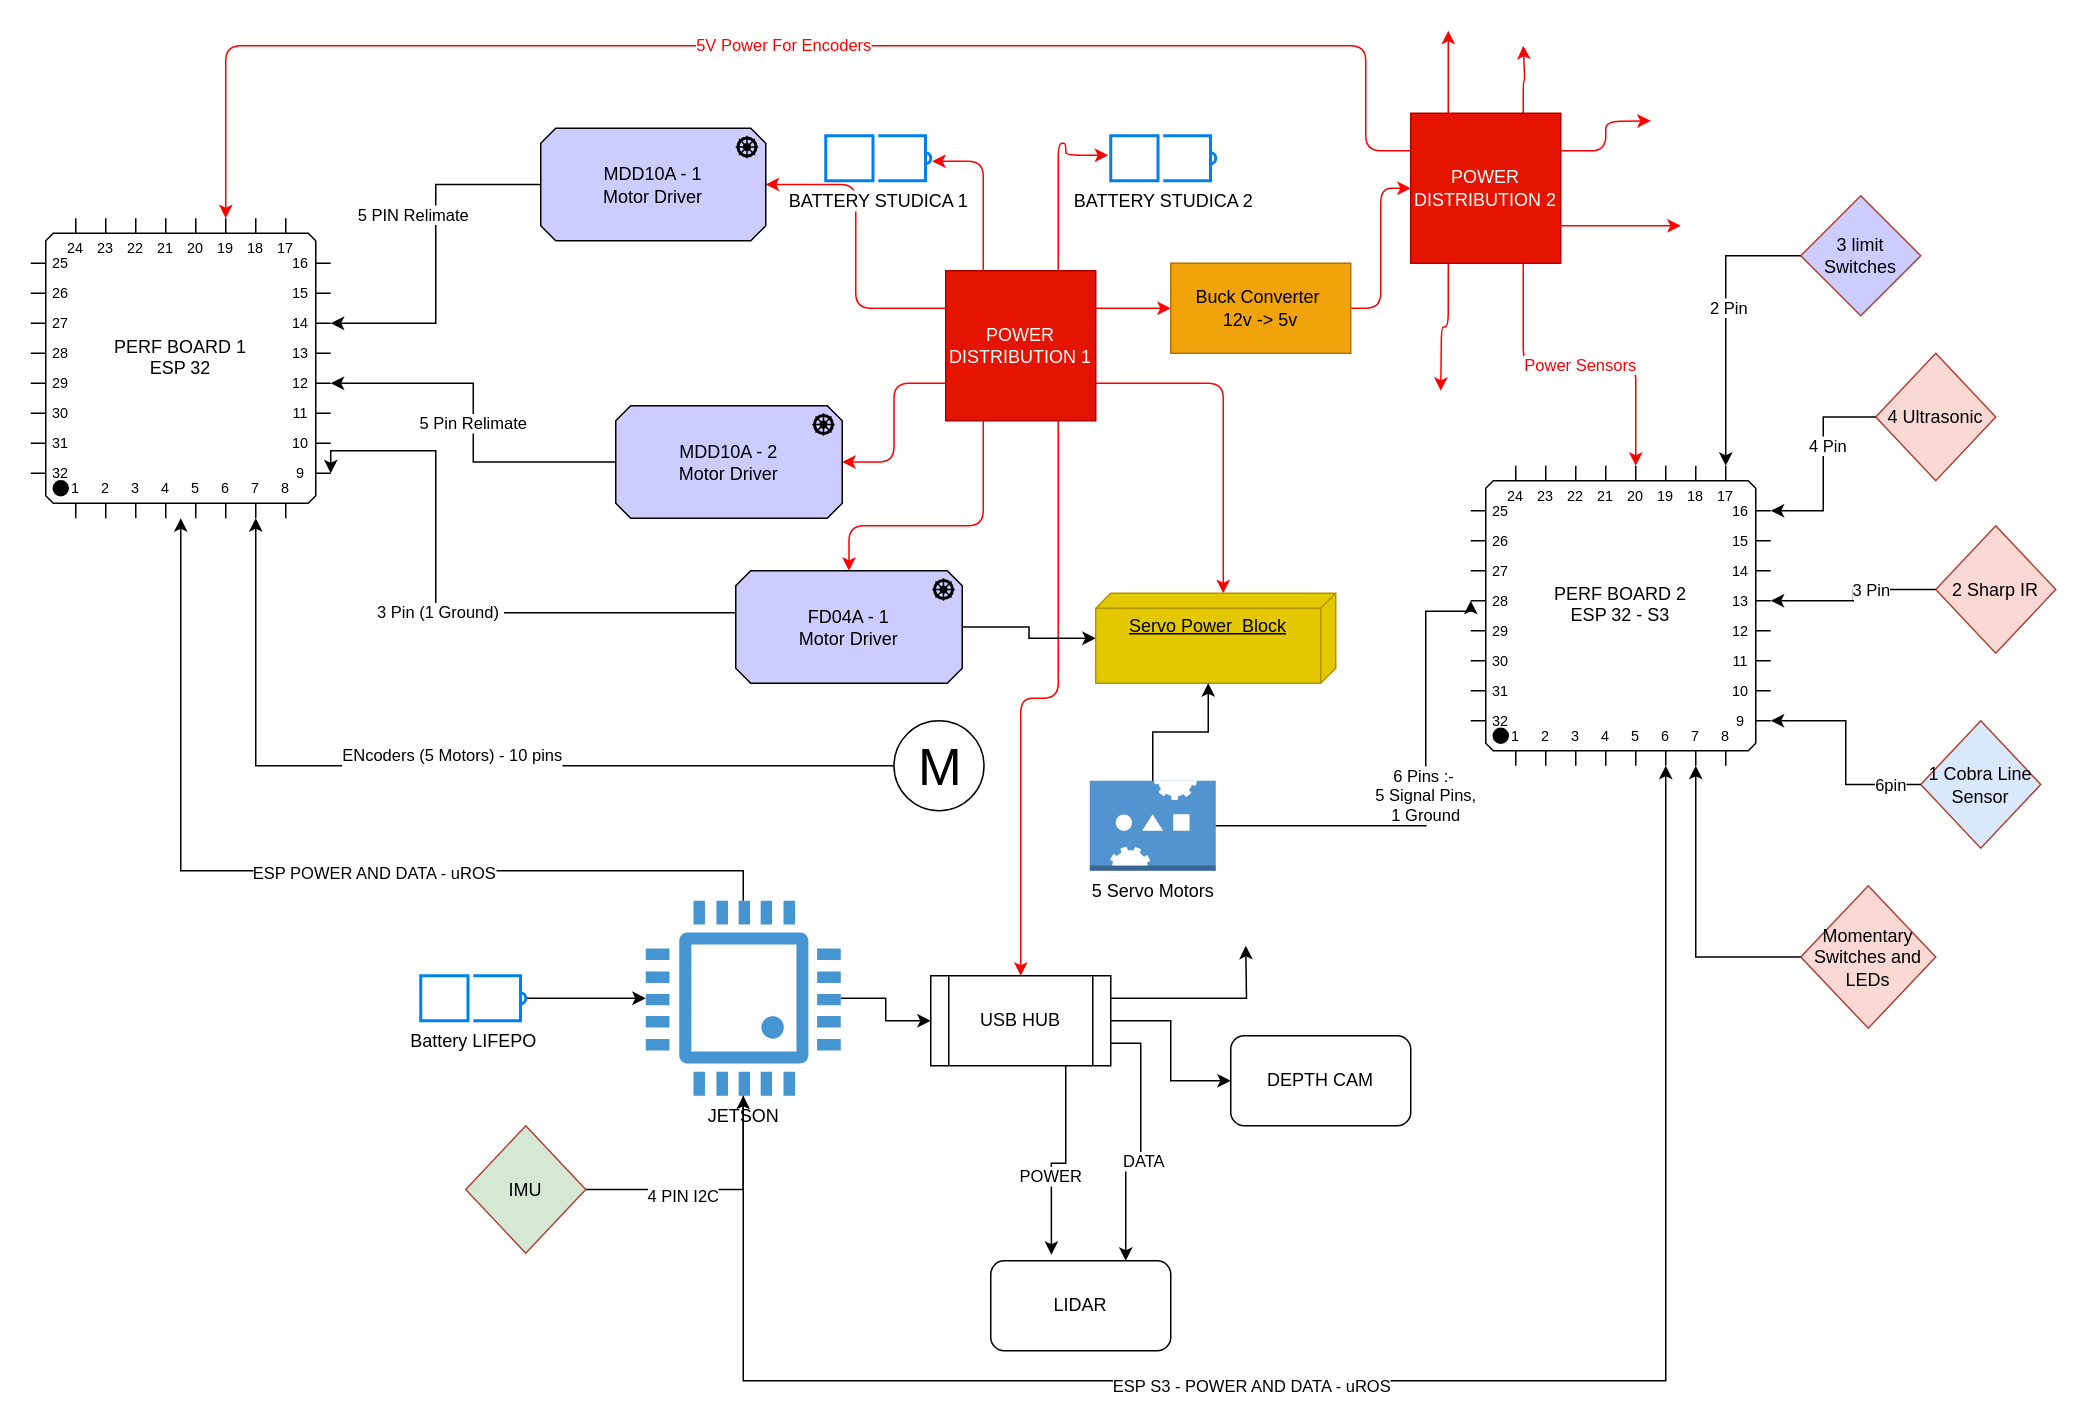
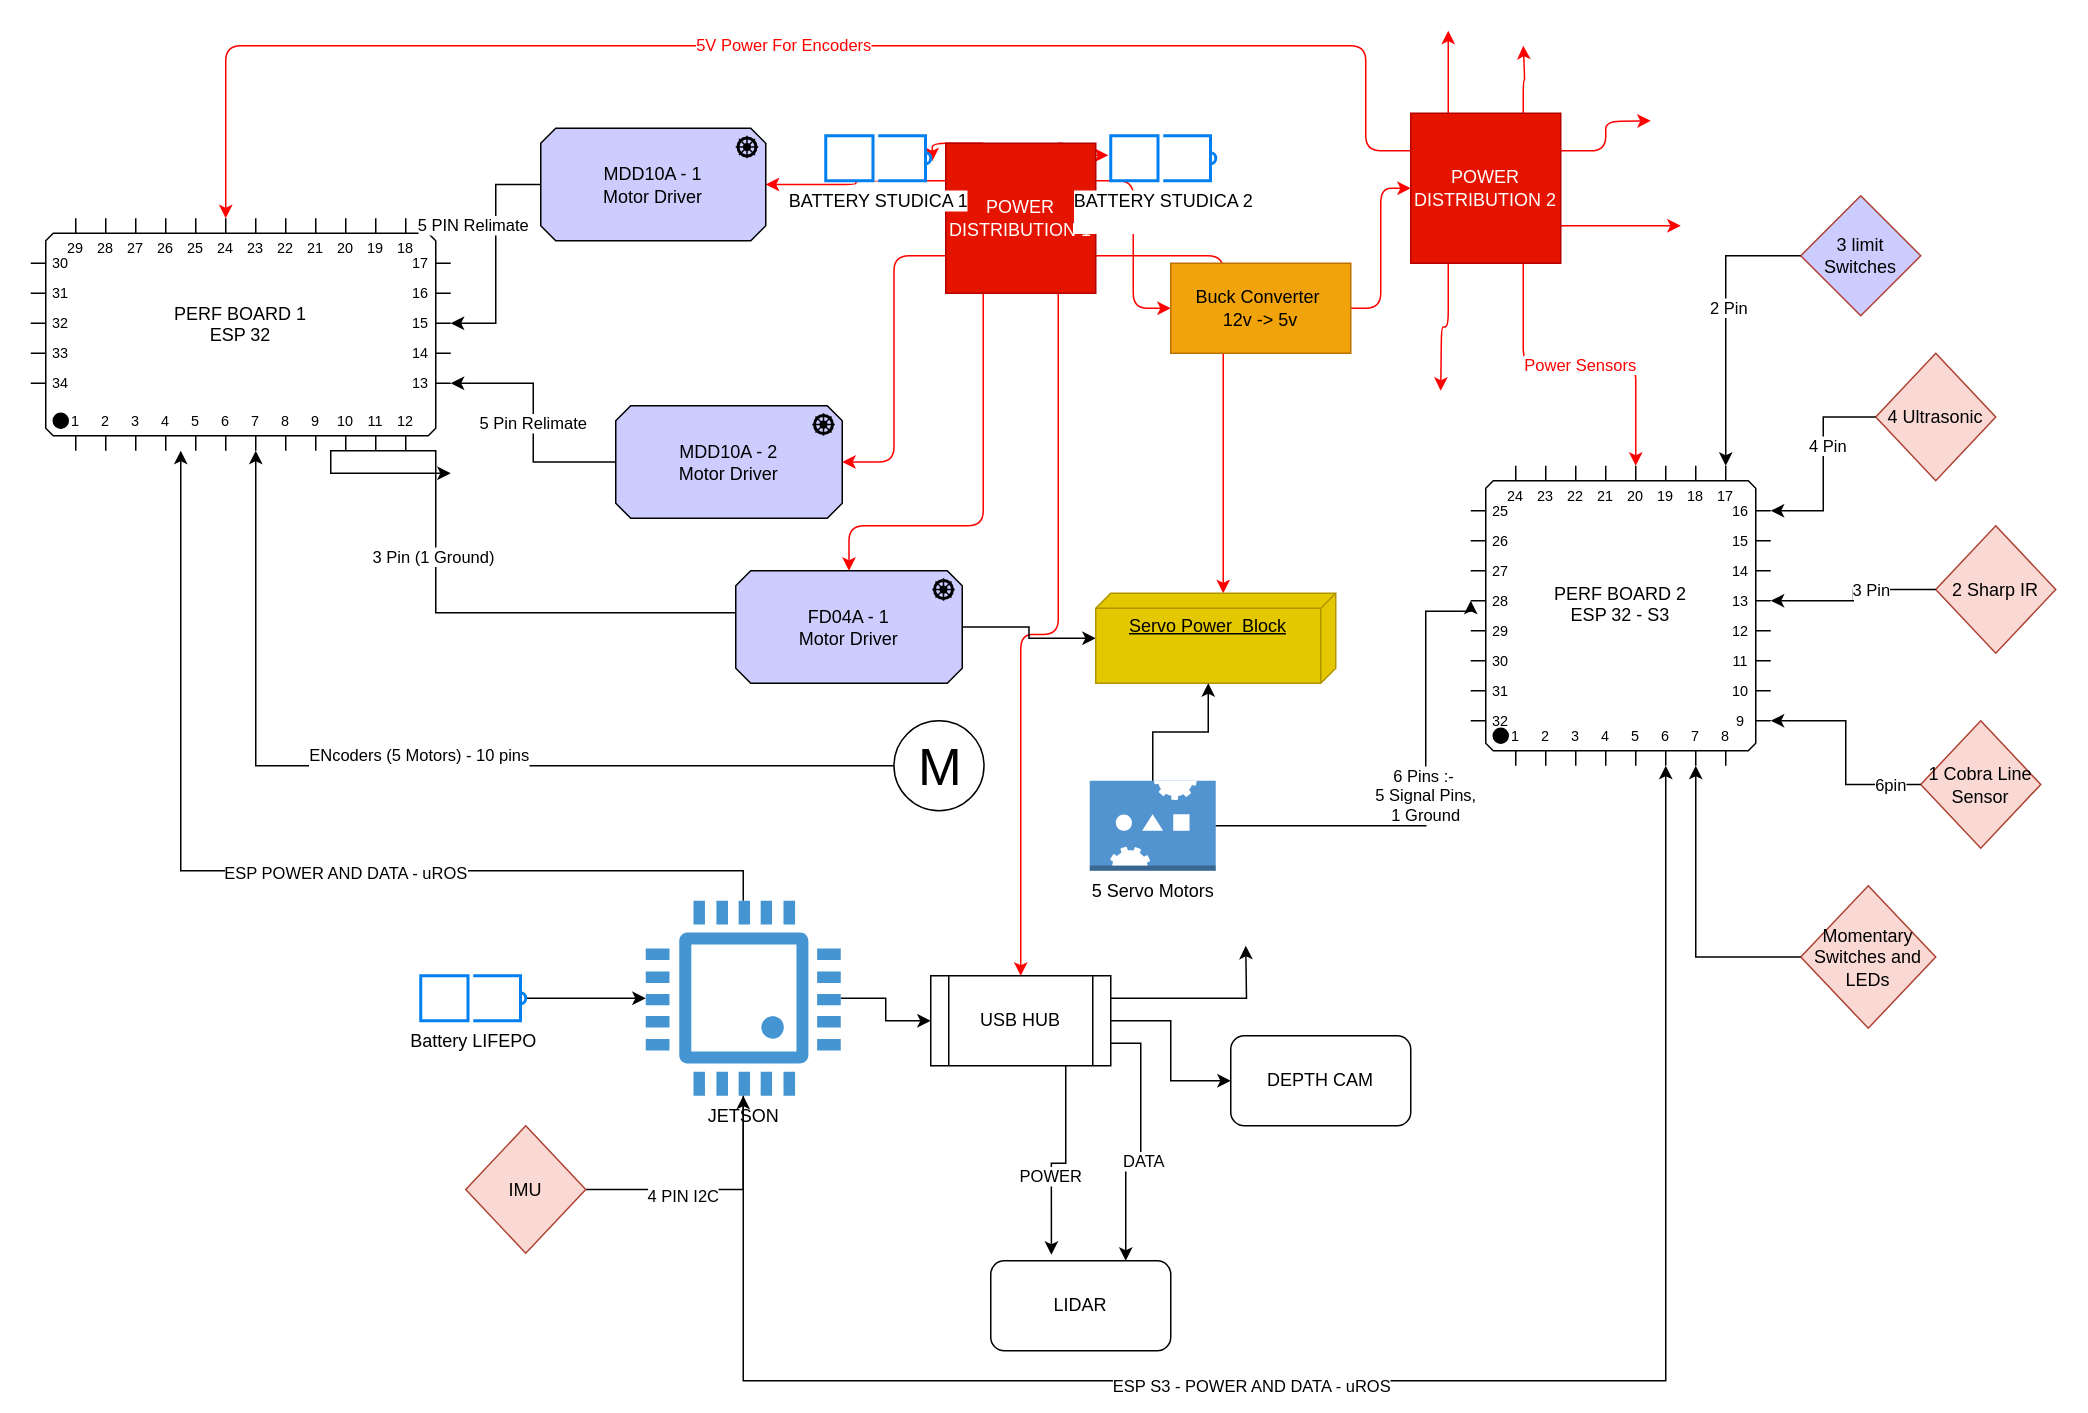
node "POWER DISTRIBUTION 1": moved (1021, 346) -> (1021, 218)
node "PERF BOARD 1 ESP 32": size 300x300 -> 420x233
node "1 Cobra Line Sensor": fillcolor #dae8fc -> #fad9d5
node "IMU": fillcolor #d5e8d4 -> #fad9d5
